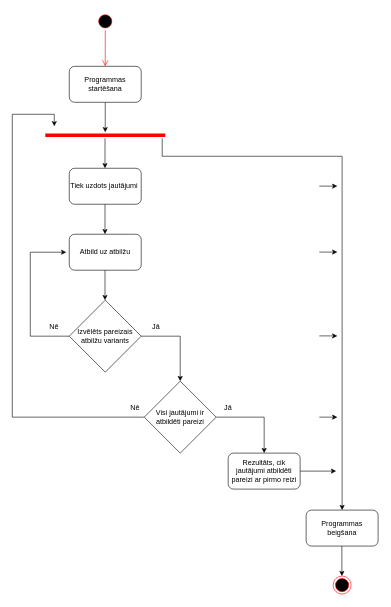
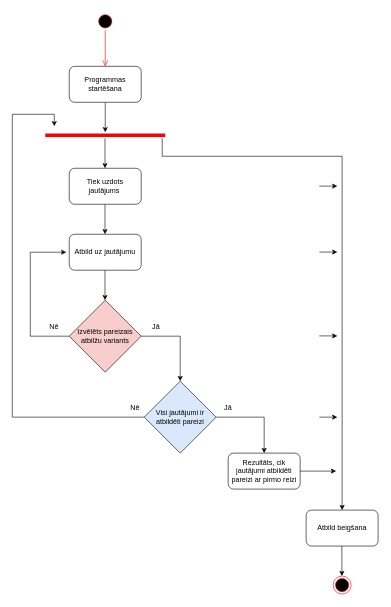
node "Tiek uzdots jautājumi": label "Tiek uzdots jautājumi" -> "Tiek uzdots jautājums"
node "Atbild uz atbilžu": label "Atbild uz atbilžu" -> "Atbild uz jautājumu"
node "Izvēlēts pareizais atbilžu variants": fillcolor #ffffff -> #f8cecc
node "Visi jautājumi ir atbildēti pareizi": fillcolor #ffffff -> #dae8fc
node "Programmas beigšana": label "Programmas beigšana" -> "Atbild beigšana"
